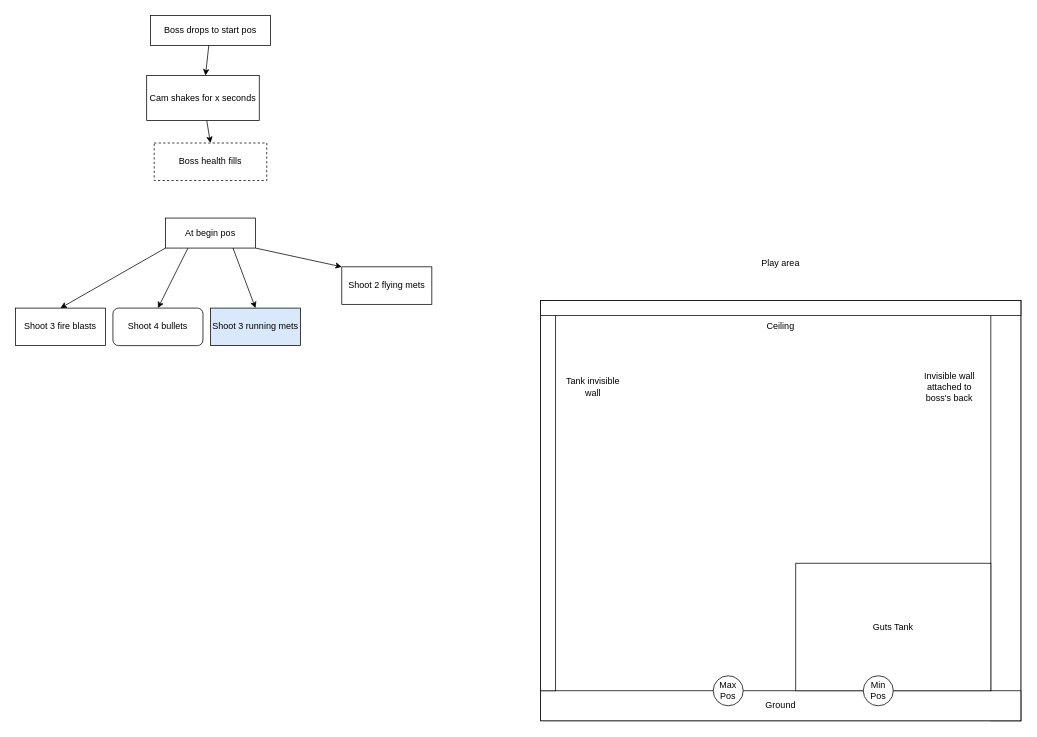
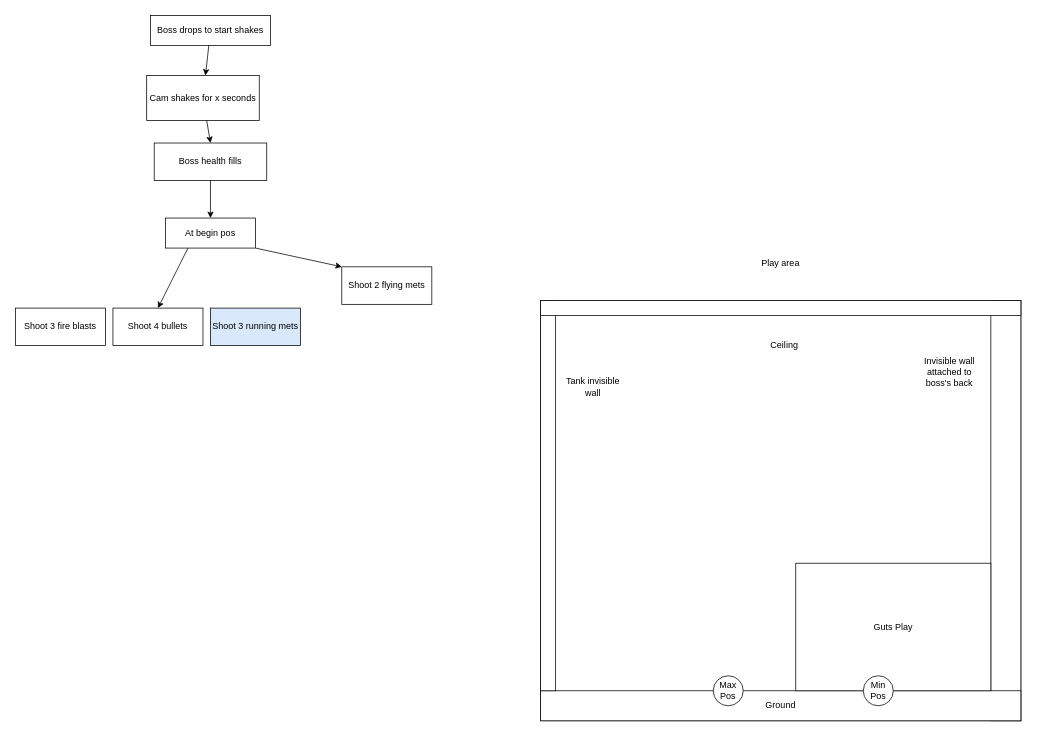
node "Boss drops to start pos": label "Boss drops to start pos" -> "Boss drops to start shakes"
node "Boss health fills": style dashed -> solid
edge "Boss health fills" -> "At begin pos": added
edge "At begin pos" -> "Shoot 3 running mets": removed
edge "At begin pos" -> "Shoot 3 fire blasts": removed
node "Shoot 4 bullets": shape rounded rectangle -> rectangle
node "Ceiling": moved (780, 327) -> (784, 345)
node "Invisible wall attached to boss's back": moved (949, 387) -> (949, 372)
node "Guts Tank": label "Guts Tank" -> "Guts Play"
